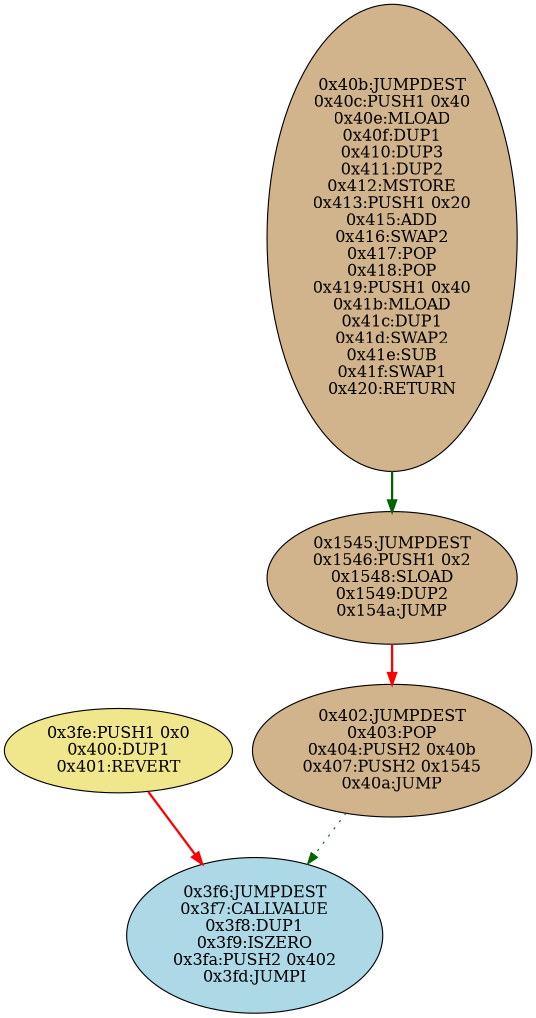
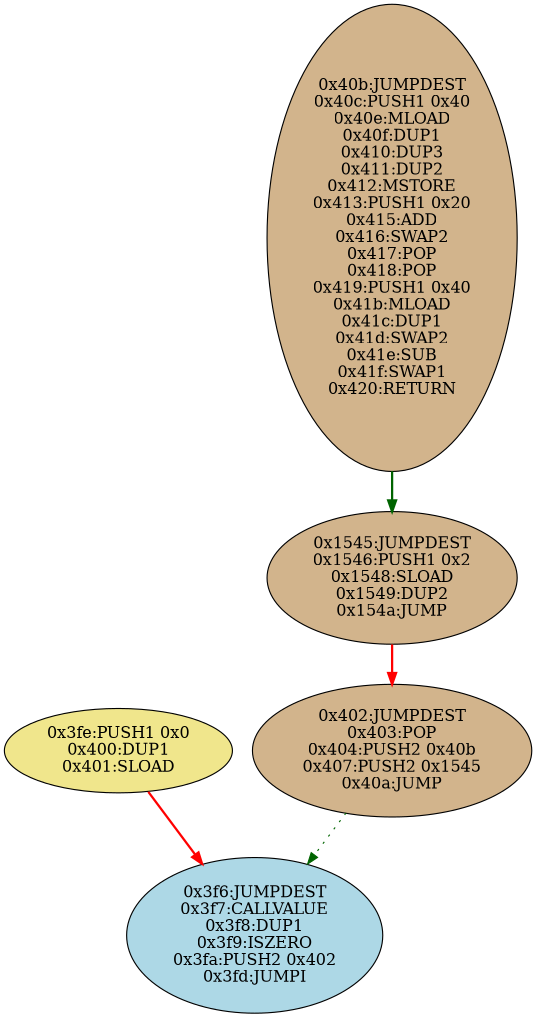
node "0x3fe:PUSH1 0x0 0x400:DUP1 0x401:REVERT": label "0x3fe:PUSH1 0x0 0x400:DUP1 0x401:REVERT" -> "0x3fe:PUSH1 0x0 0x400:DUP1 0x401:SLOAD"
